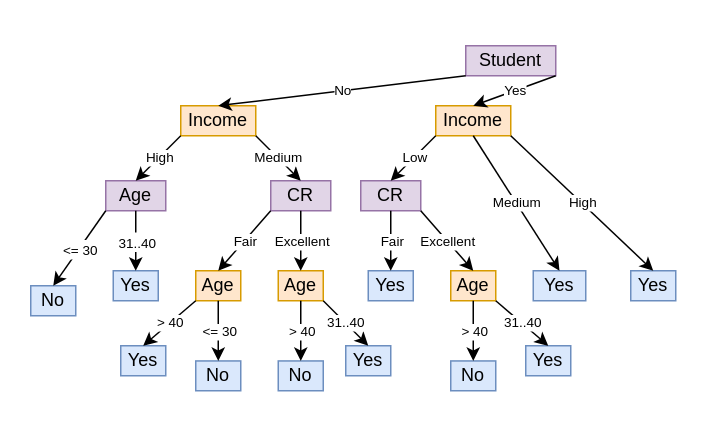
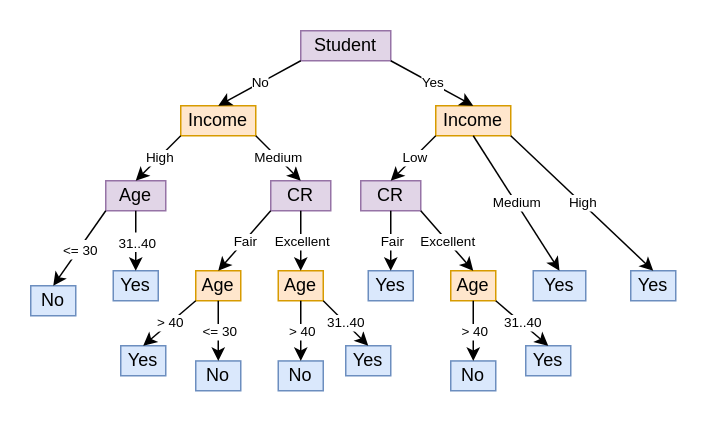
node "Student": moved (511, 61) -> (346, 46)
